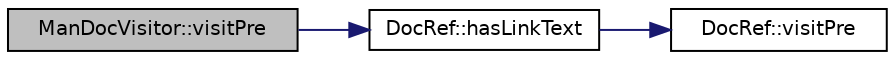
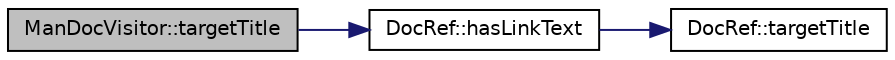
node "ManDocVisitor::visitPre": label "ManDocVisitor::visitPre" -> "ManDocVisitor::targetTitle"
node "DocRef::visitPre": label "DocRef::visitPre" -> "DocRef::targetTitle"
